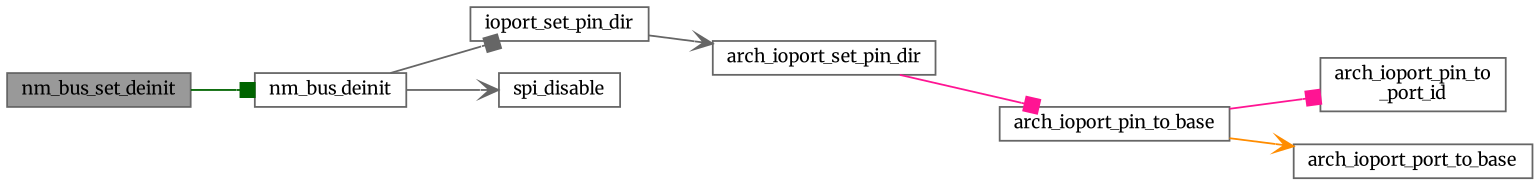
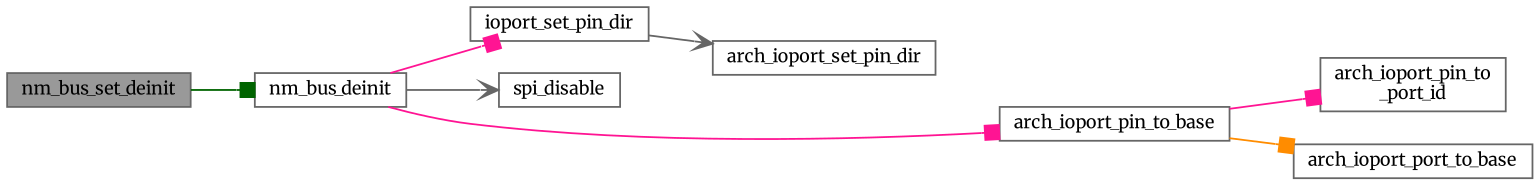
edge "nm_bus_deinit" -> "ioport_set_pin_dir": color gray40 -> deeppink
edge "arch_ioport_set_pin_dir" -> "arch_ioport_pin_to_base": now "nm_bus_deinit" -> "arch_ioport_pin_to_base"
edge "arch_ioport_pin_to_base" -> "arch_ioport_port_to_base": arrowhead vee -> box
